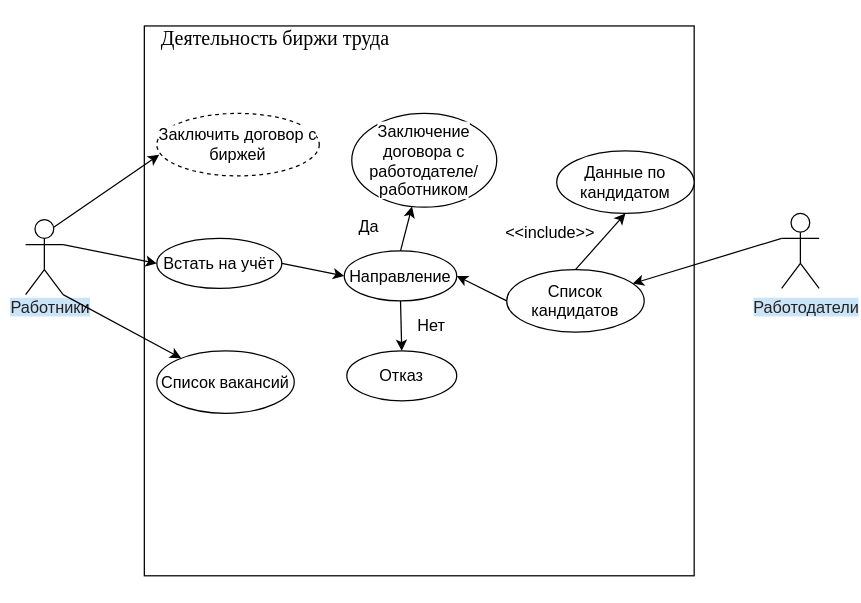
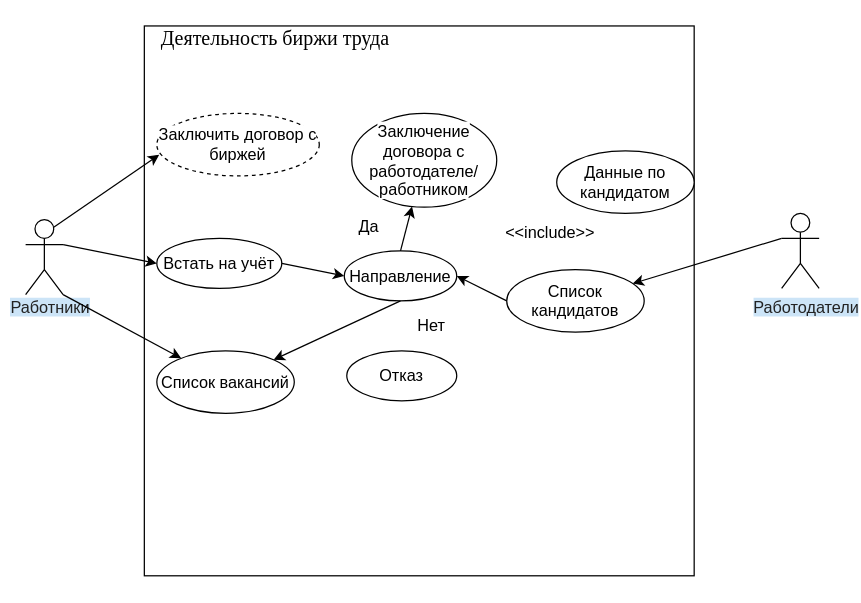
edge "Список кандидатов" -> "Данные по кандидатом": removed
edge "Направление" -> "Отказ": now "Направление" -> "Список вакансий"
